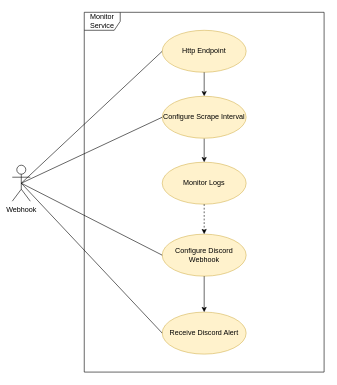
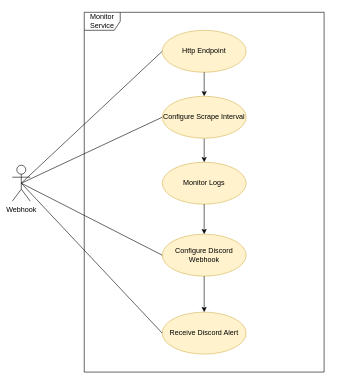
edge "Monitor Logs" -> "Configure Discord Webhook": style dashed -> solid
